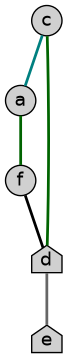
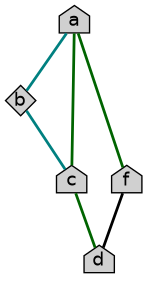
node "c": shape circle -> house
edge "c" -- "a": color teal -> darkgreen
node "b": added
node "a": shape circle -> house
node "f": shape circle -> house
node "e": removed
